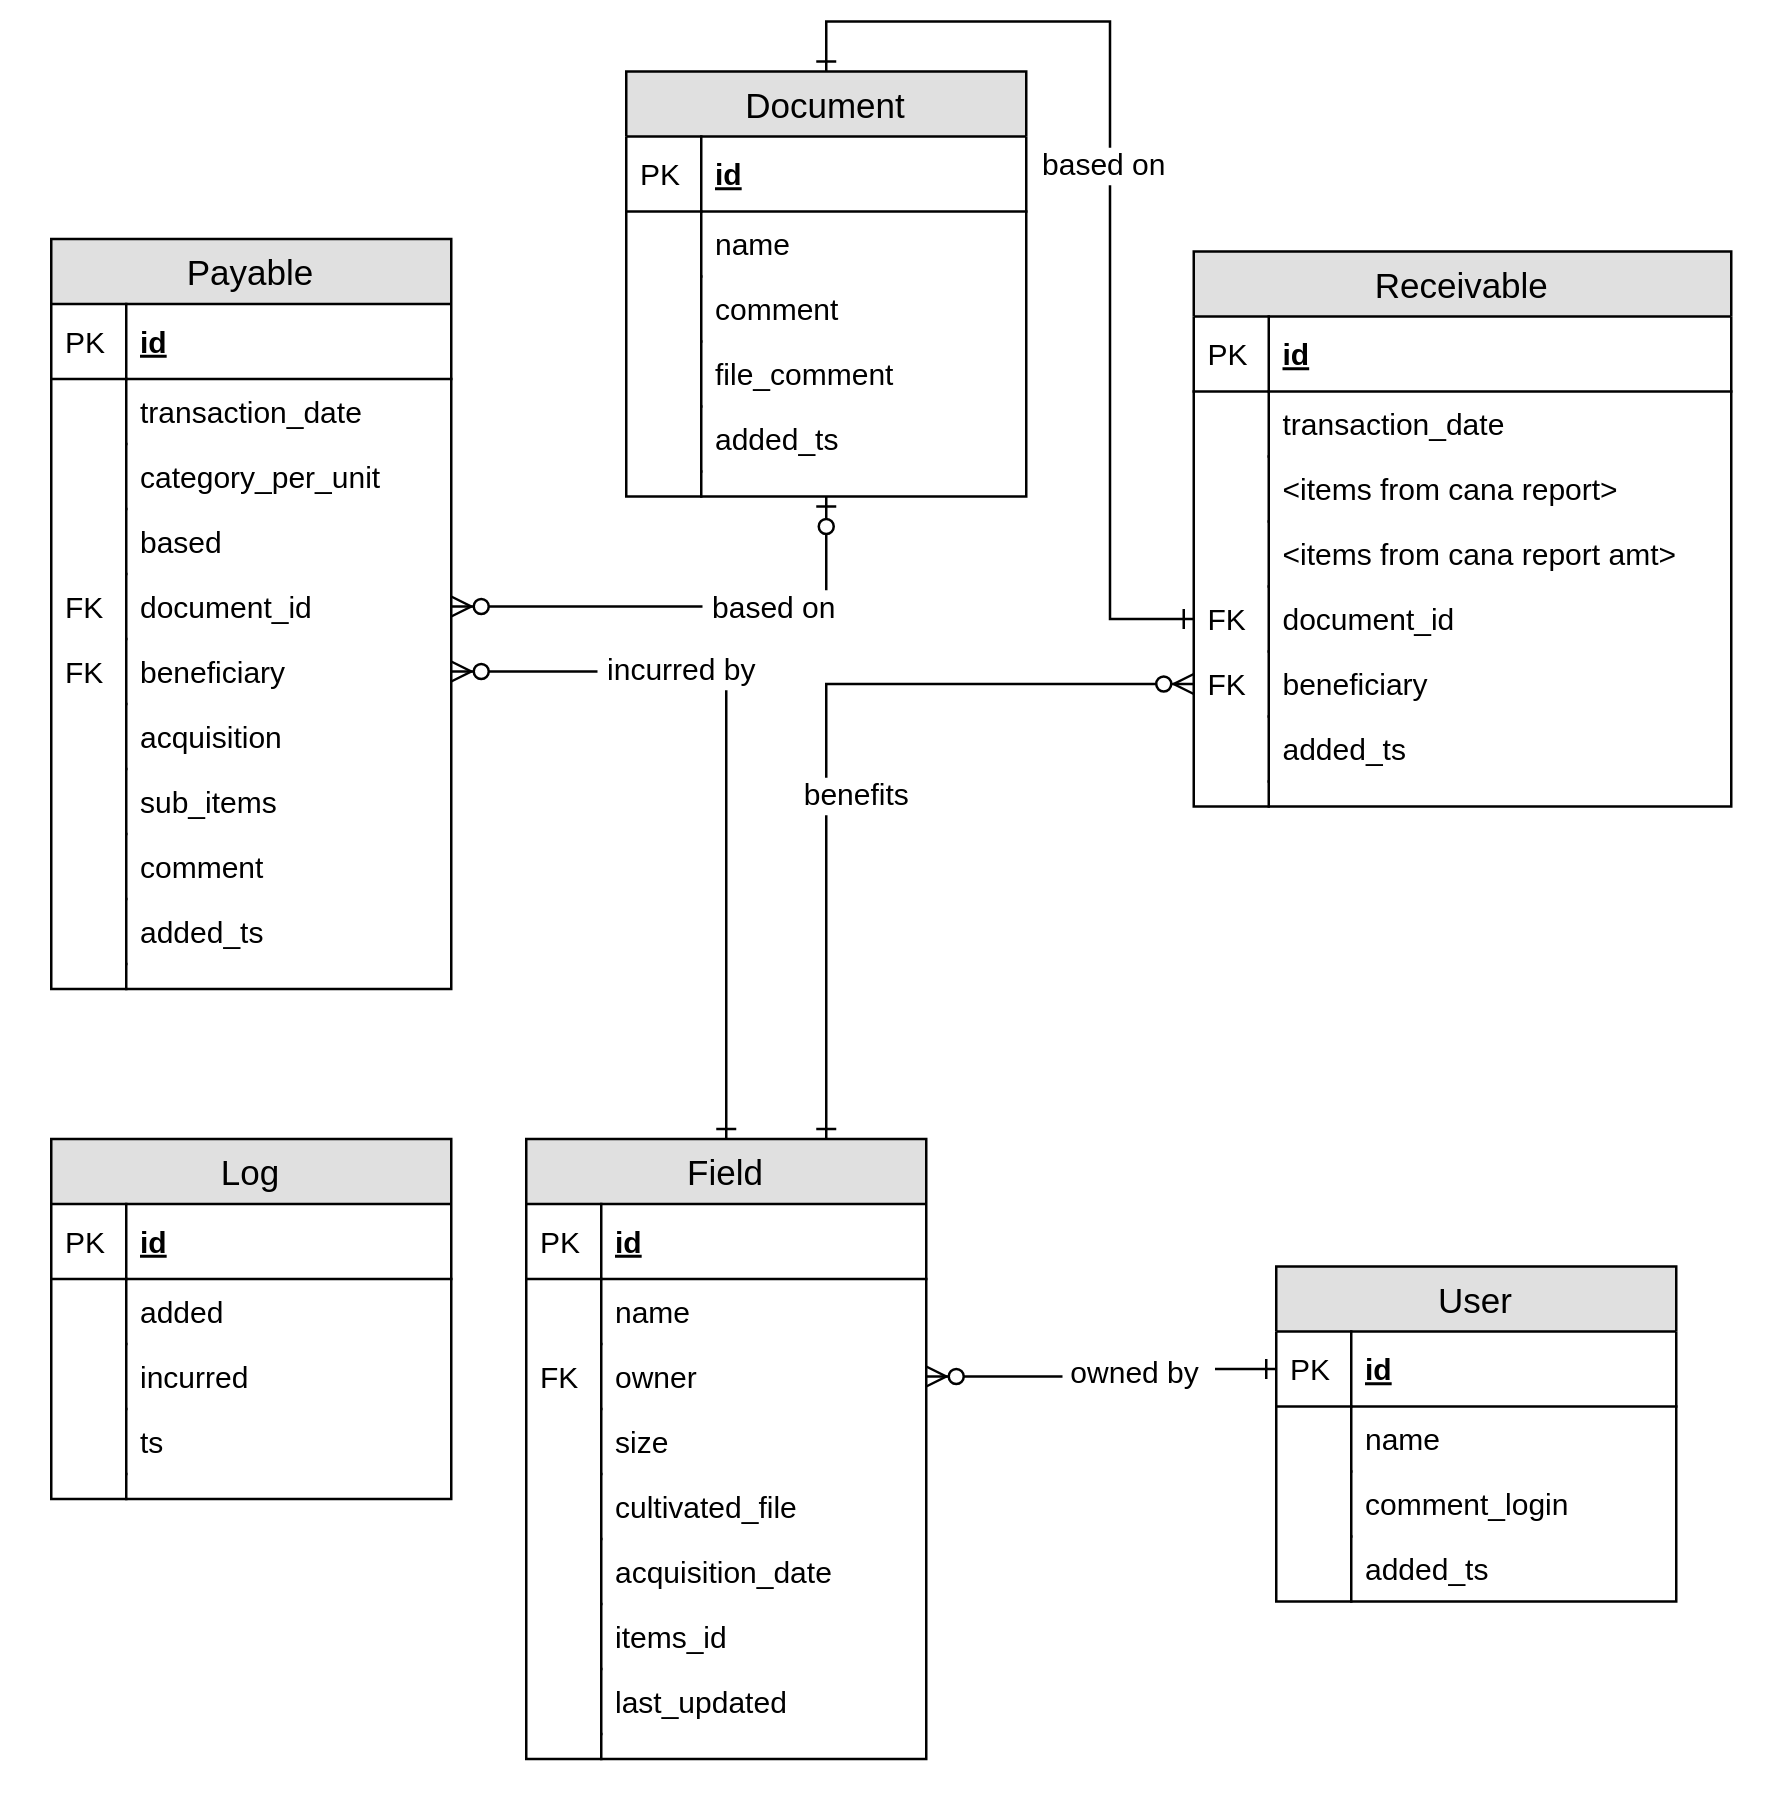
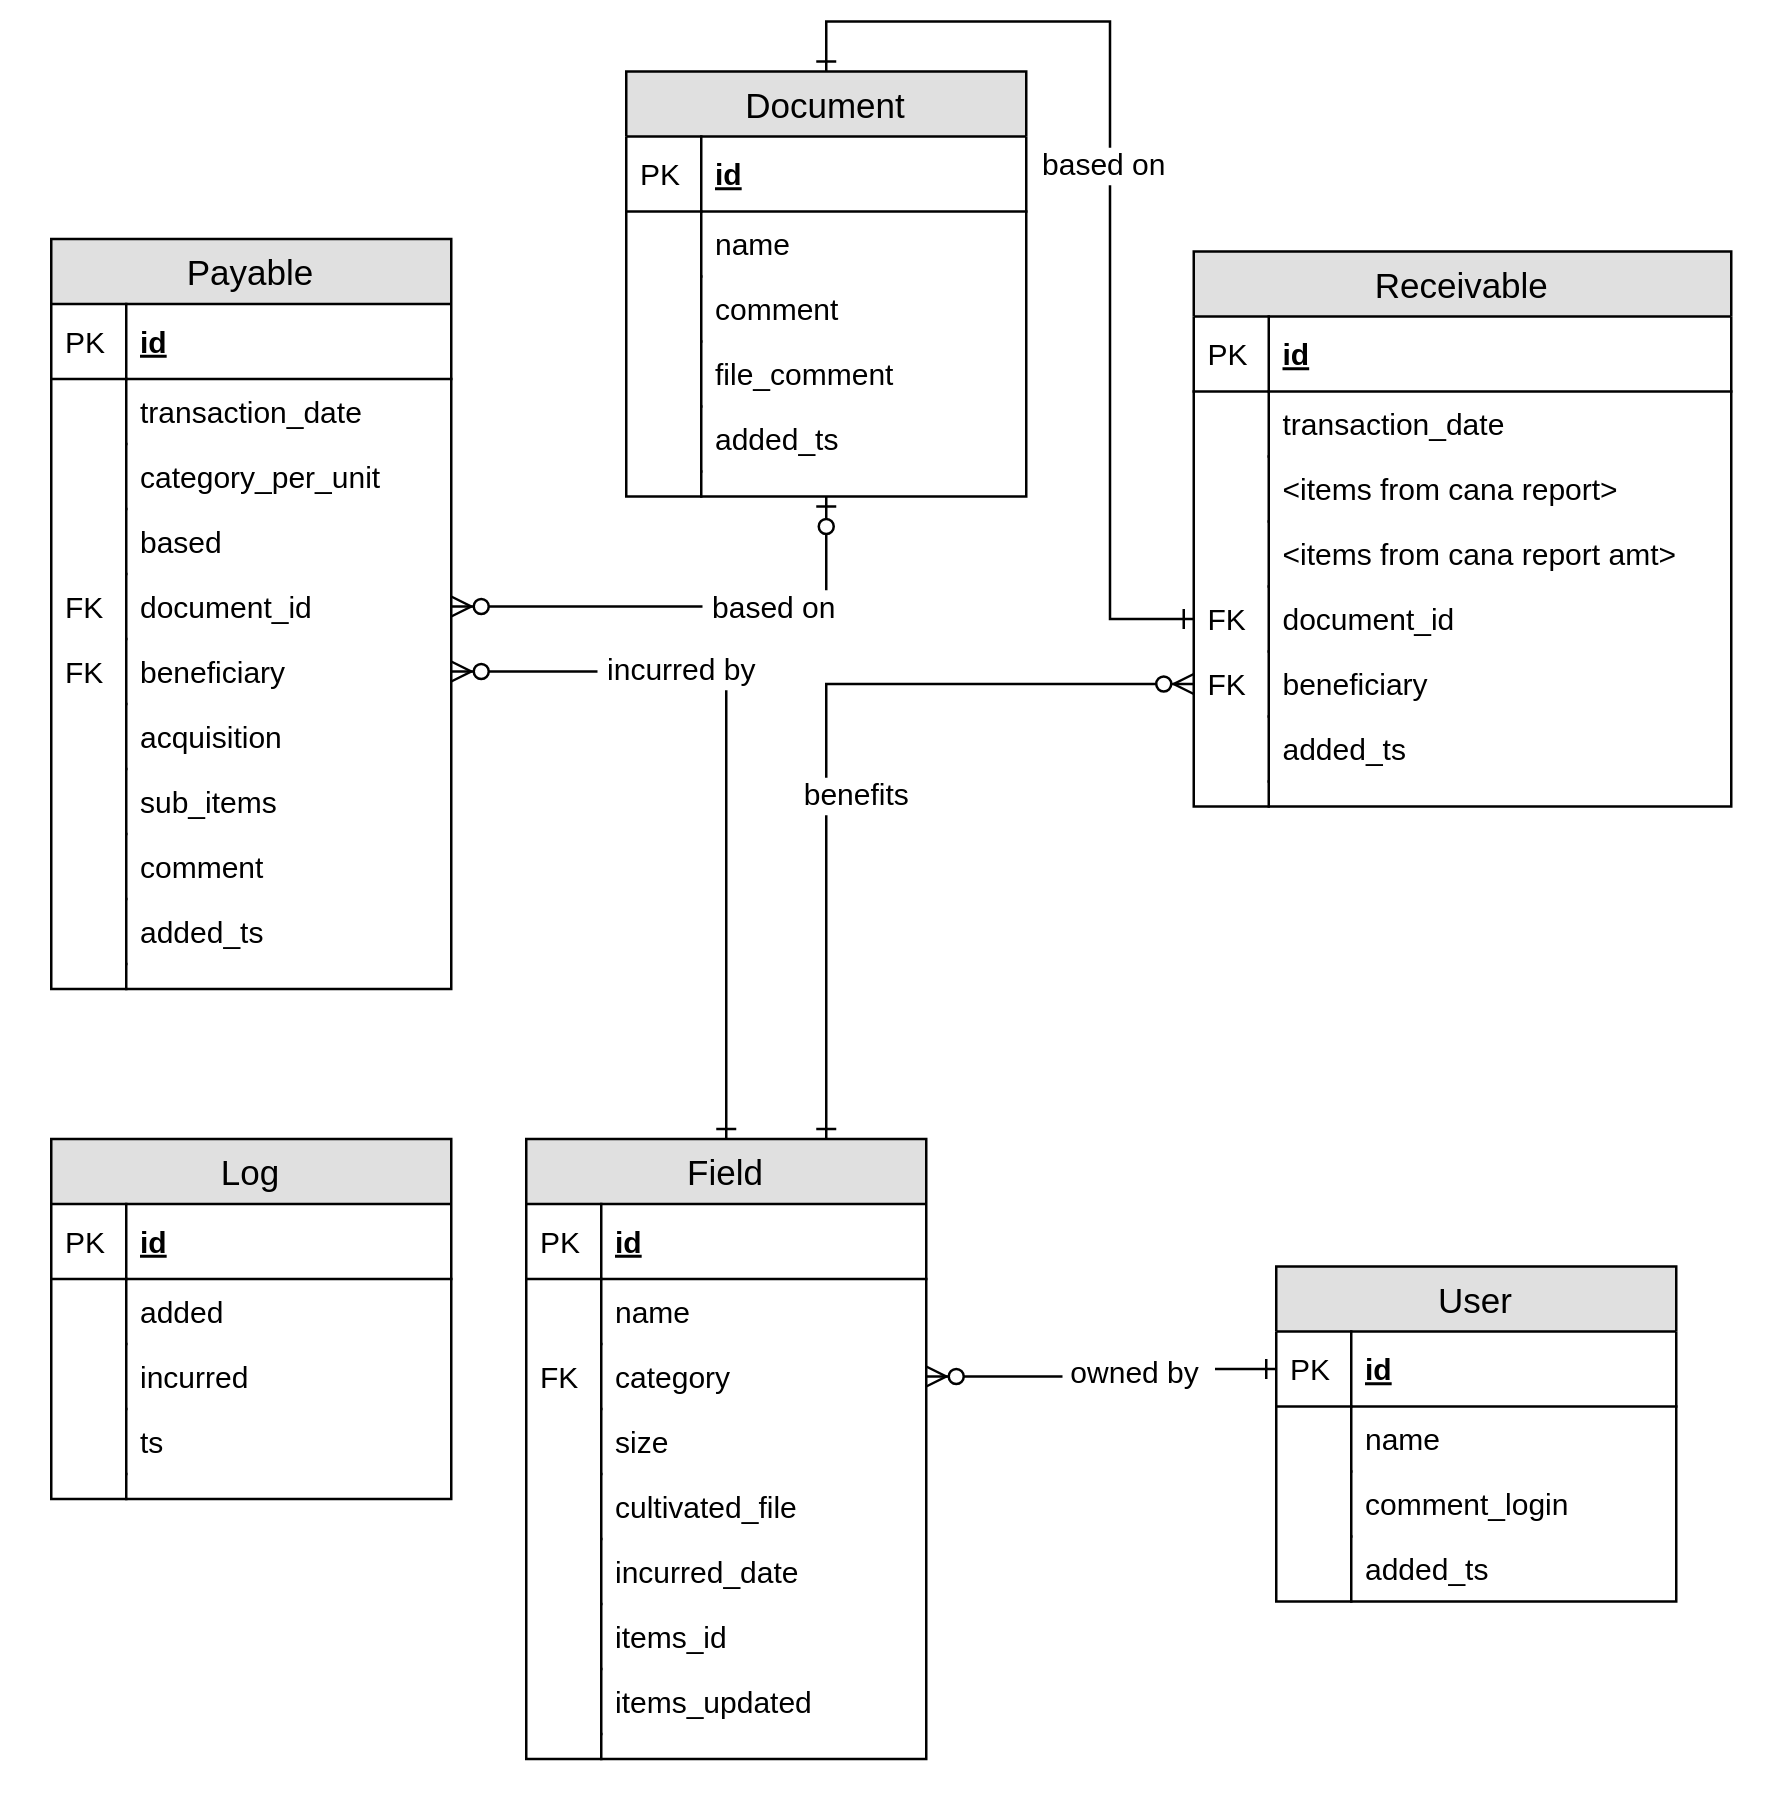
node "owner": label "owner" -> "category"
node "acquisition_date": label "acquisition_date" -> "incurred_date"
node "last_updated": label "last_updated" -> "items_updated"
